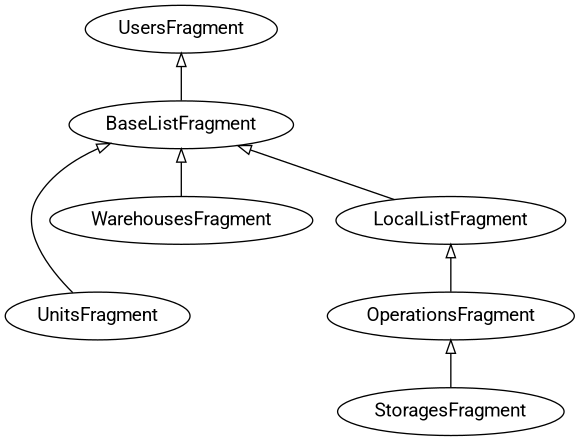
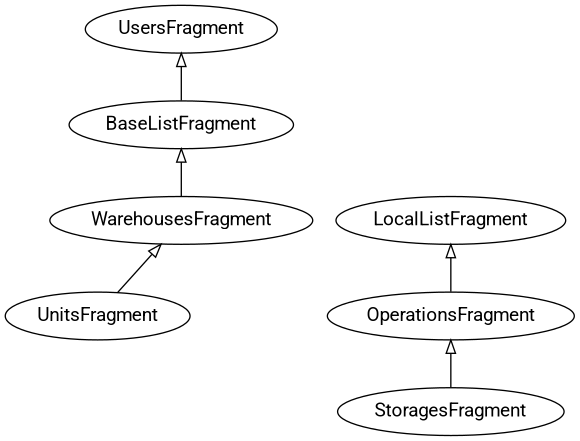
edge "LocalListFragment" -> "BaseListFragment": removed
edge "UnitsFragment" -> "BaseListFragment": now "UnitsFragment" -> "WarehousesFragment"
